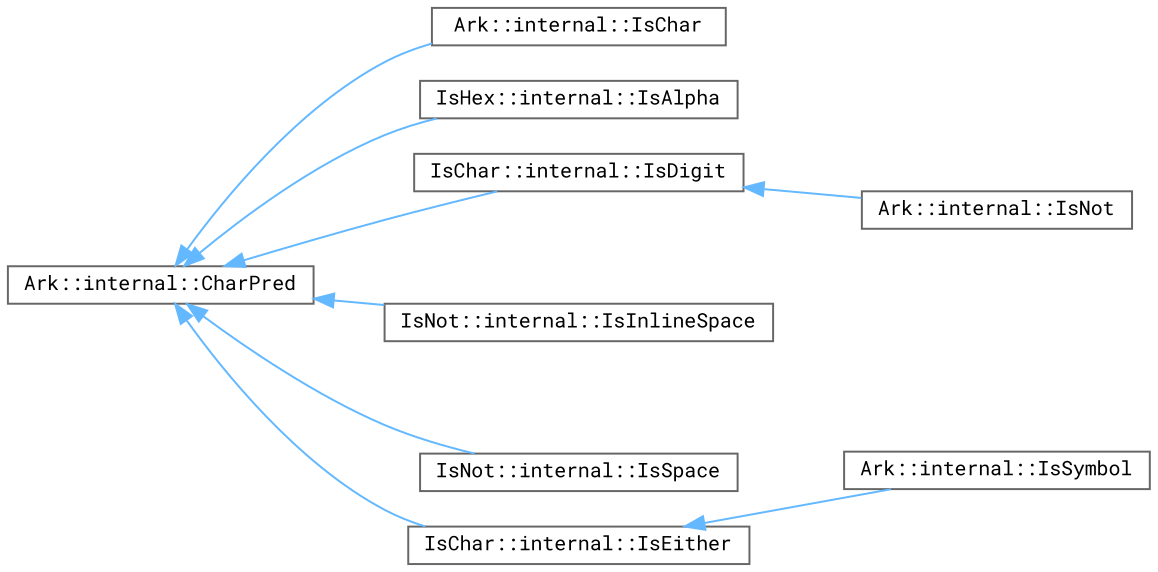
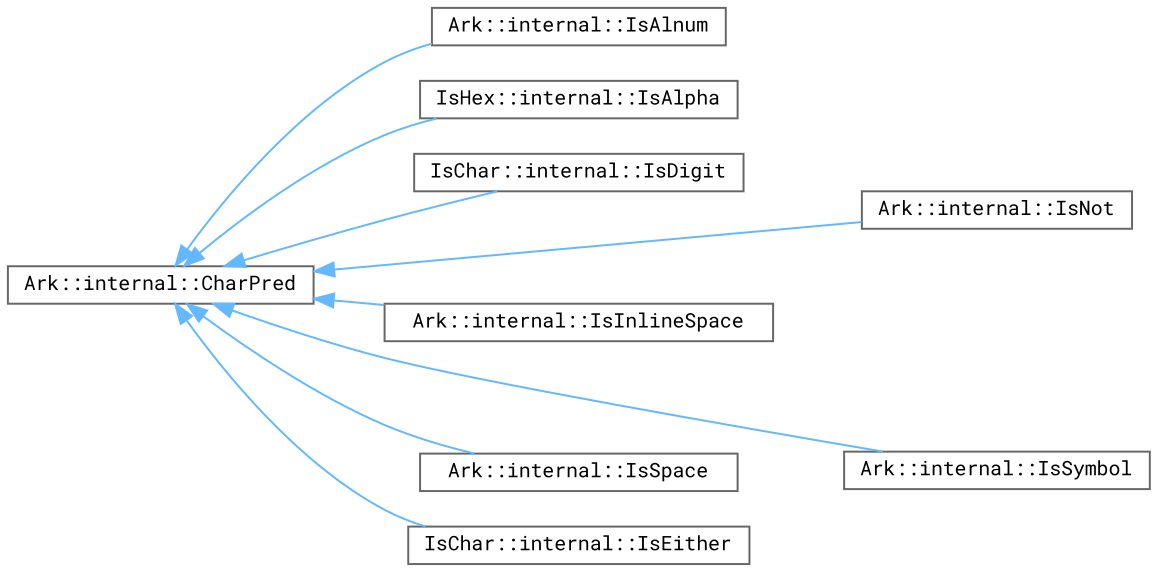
node "Ark::internal::IsChar": label "Ark::internal::IsChar" -> "Ark::internal::IsAlnum"
edge "Ark::internal::IsNot" -> "IsChar::internal::IsDigit": now "Ark::internal::IsNot" -> "Ark::internal::CharPred"
node "IsNot::internal::IsInlineSpace": label "IsNot::internal::IsInlineSpace" -> "Ark::internal::IsInlineSpace"
node "IsNot::internal::IsSpace": label "IsNot::internal::IsSpace" -> "Ark::internal::IsSpace"
edge "Ark::internal::IsSymbol" -> "IsChar::internal::IsEither": now "Ark::internal::IsSymbol" -> "Ark::internal::CharPred"
